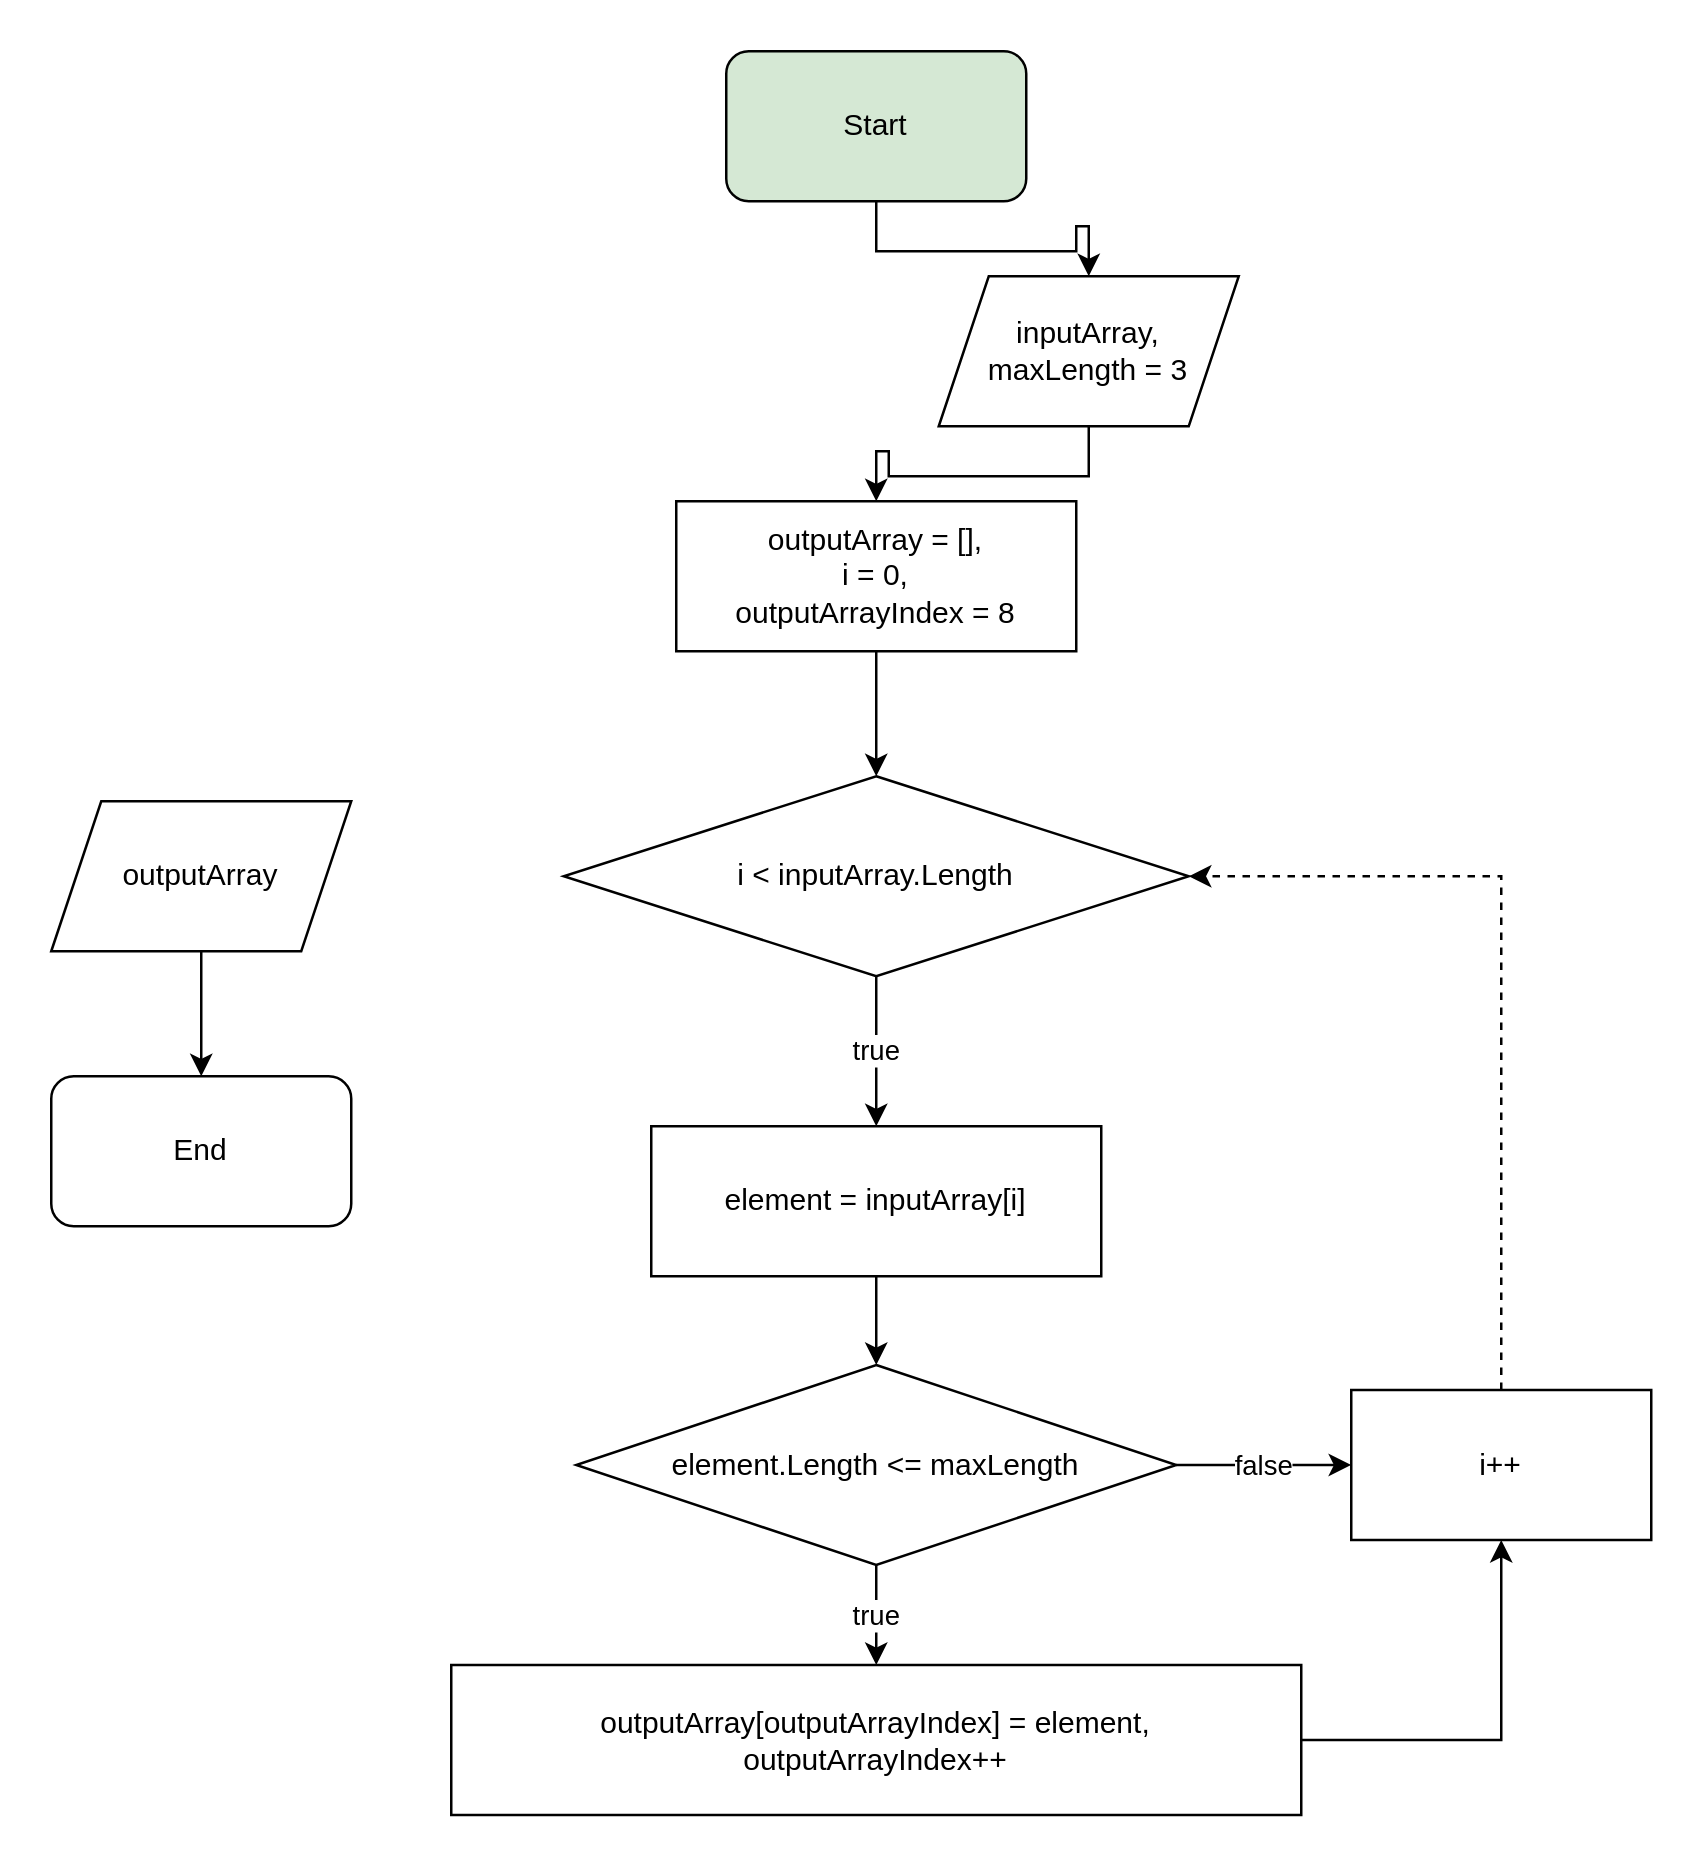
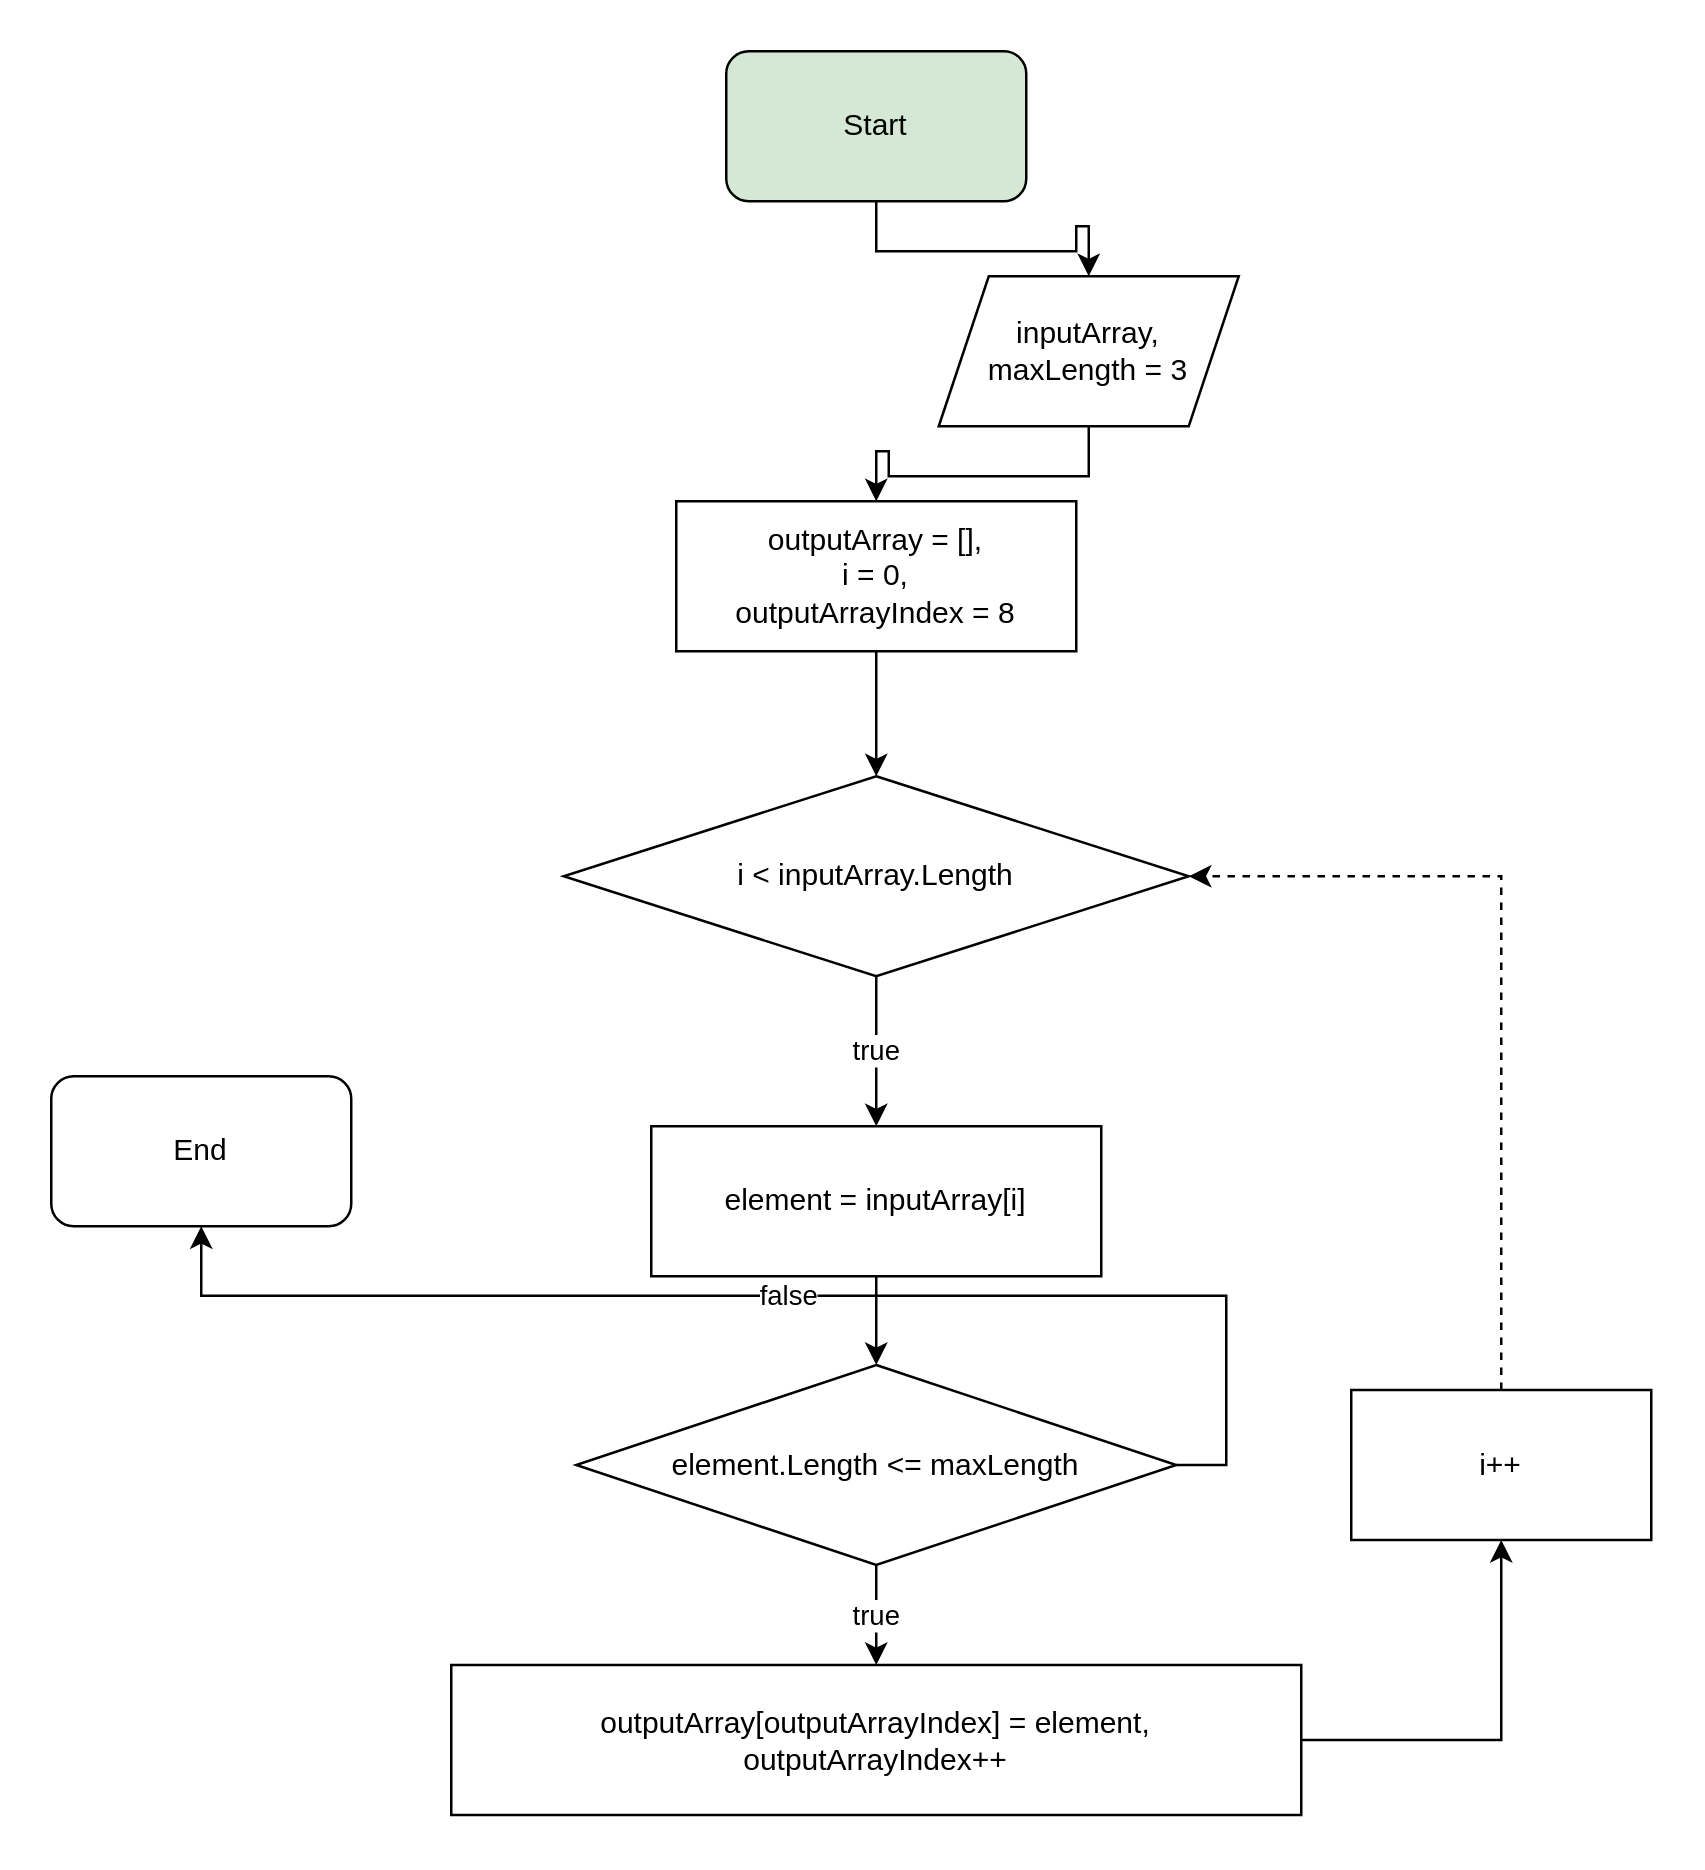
node "outputArray": removed
edge "outputArray" -> "End": removed
edge "element.Length <= maxLength" -> "i++": now "element.Length <= maxLength" -> "End"
